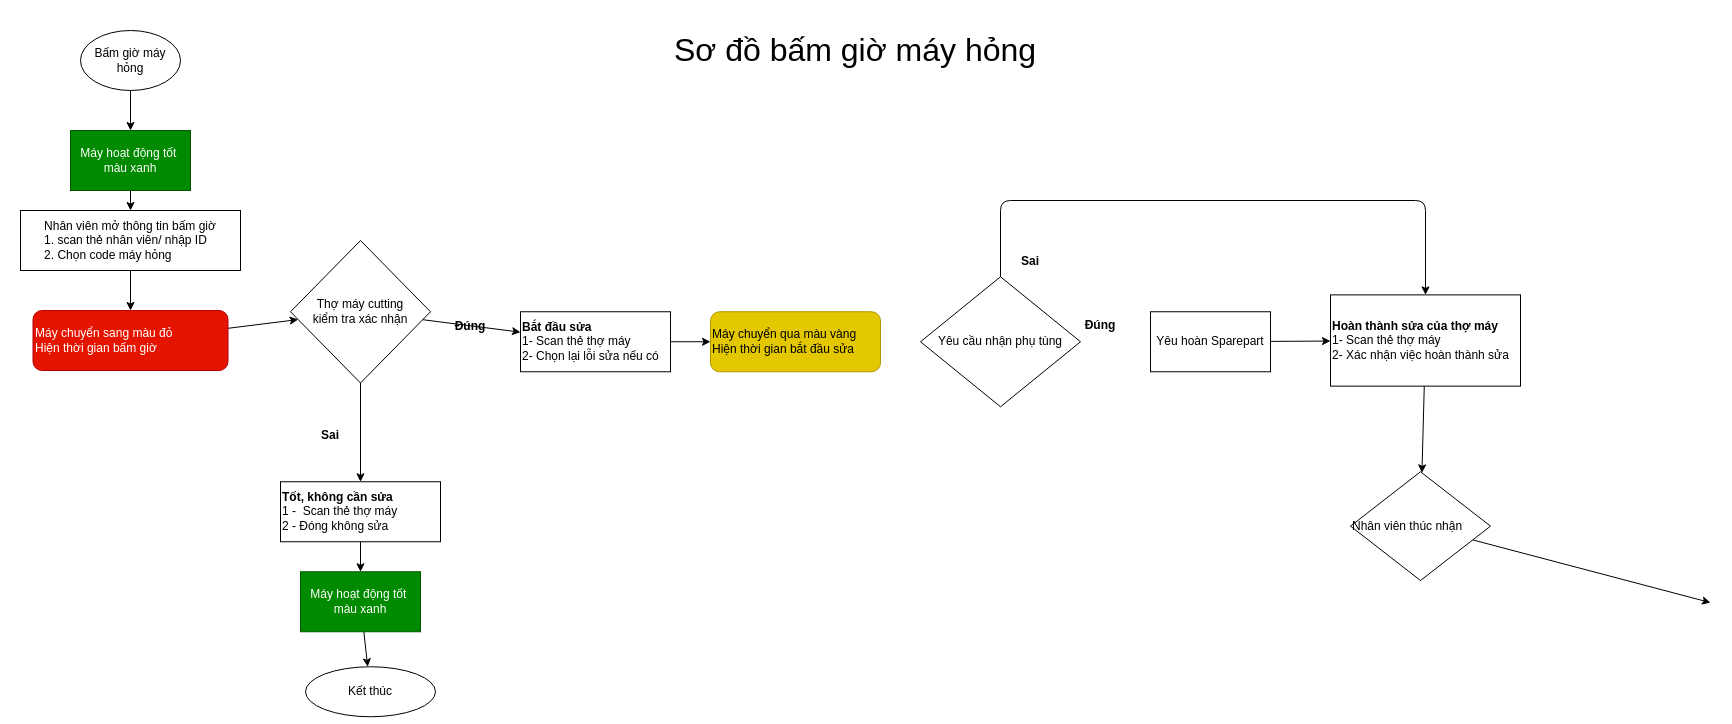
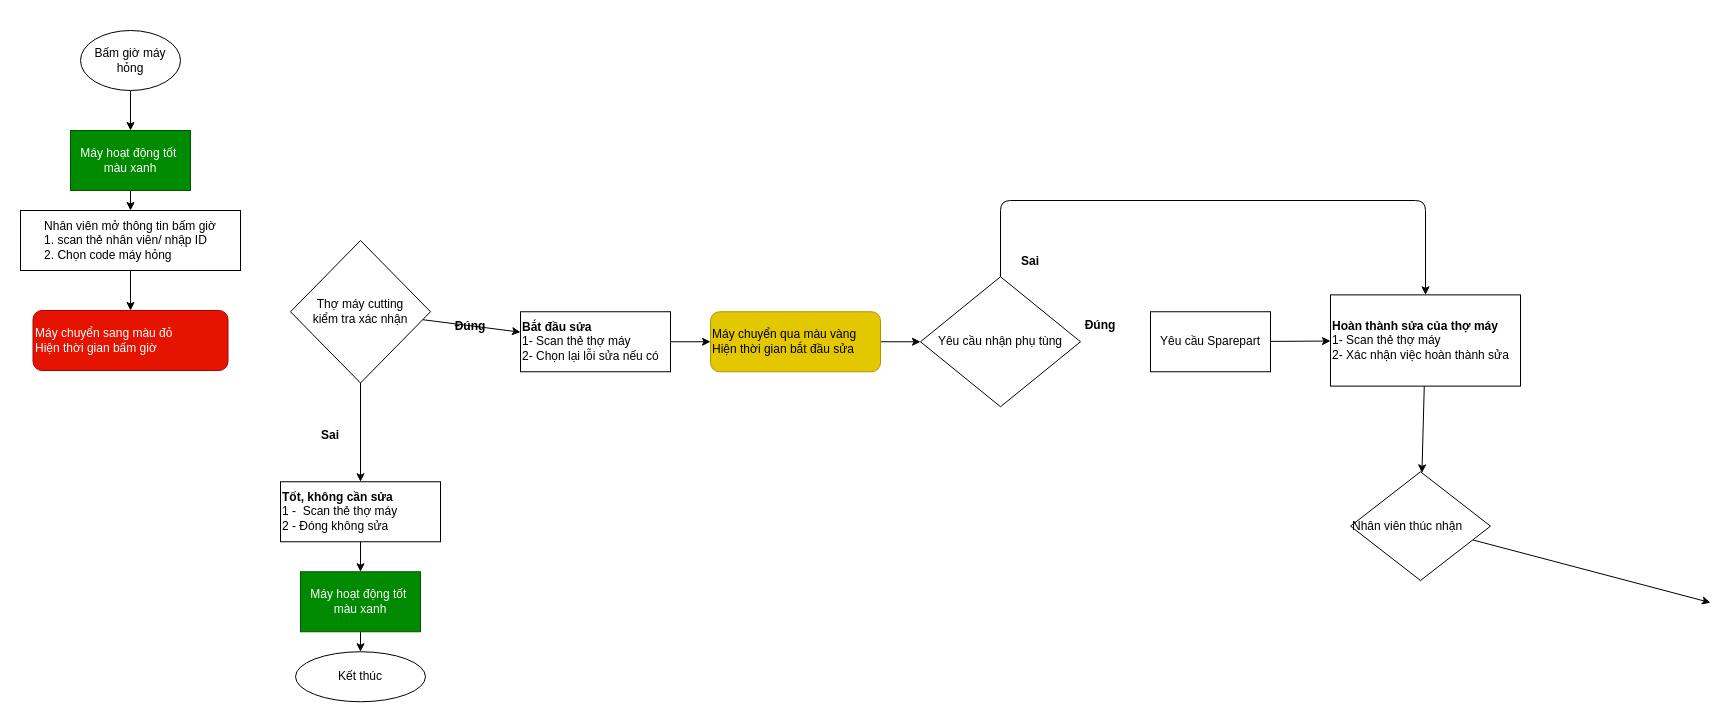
node "Sơ đồ bấm giờ máy hỏng": removed
edge "Máy chuyển sang màu đỏ Hiện thời gian bấm giờ" -> "Thợ máy cuttingkiểm tra xác nhận": removed
edge "Máy chuyển qua màu vàng Hiện thời gian bắt đầu sửa" -> "Yêu cầu nhận phụ tùng": added
node "Yêu hoàn Sparepart": label "Yêu hoàn Sparepart" -> "Yêu cầu Sparepart"
node "Kết thúc": moved (371, 692) -> (361, 677)
